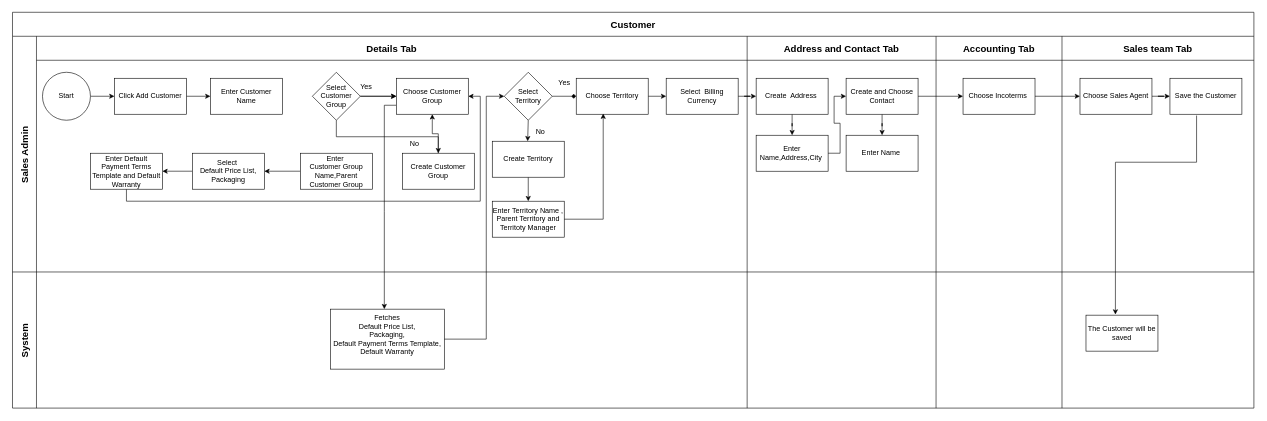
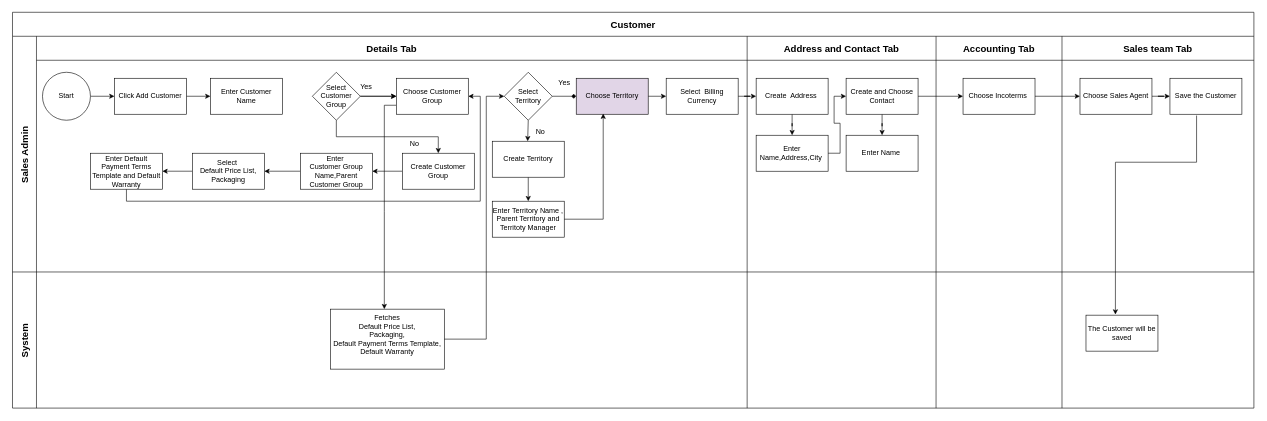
node "Choose Territory": fillcolor #ffffff -> #e1d5e7
edge "Create Customer Group" -> "Choose Customer Group": now "Create Customer Group" -> "Enter Customer Group Name,Parent Customer Group"
